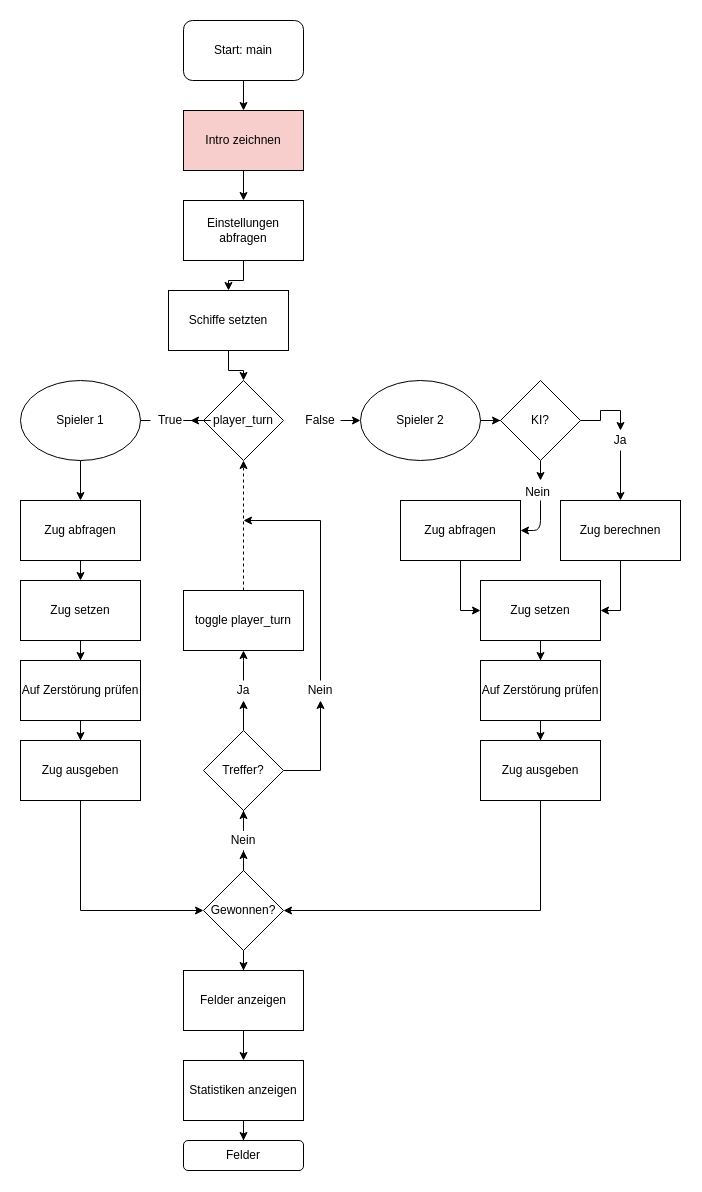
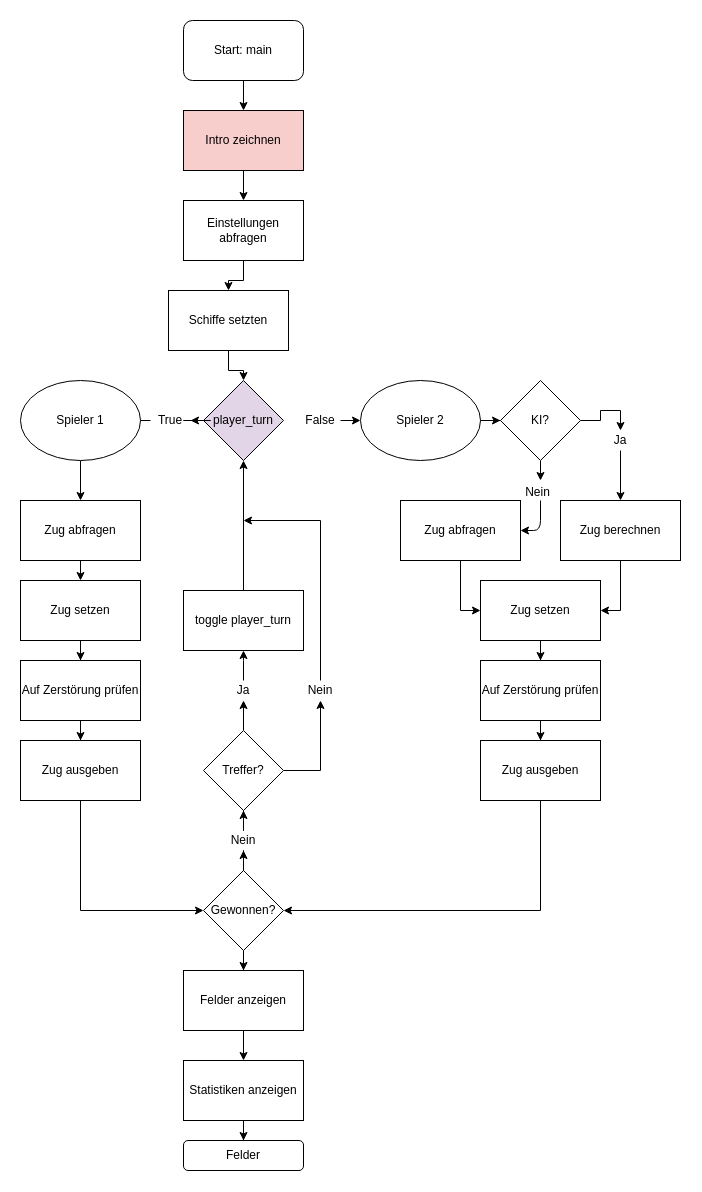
node "player_turn": fillcolor #ffffff -> #e1d5e7
edge "toggle player_turn" -> "player_turn": style dashed -> solid
